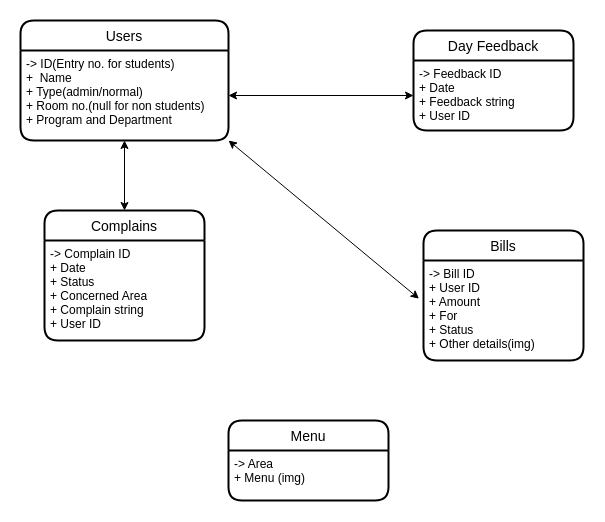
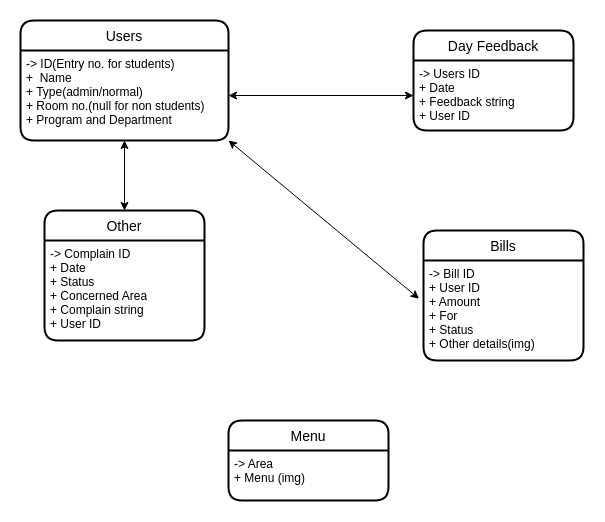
node "-> Feedback ID + Date + Feedback string + User ID": label "-> Feedback ID + Date + Feedback string + User ID" -> "-> Users ID + Date + Feedback string + User ID"
node "Complains": label "Complains" -> "Other"
